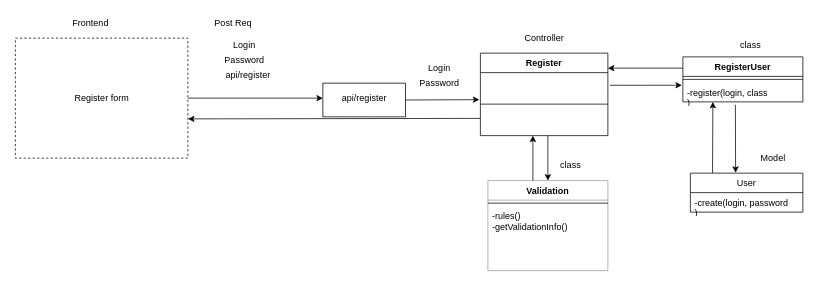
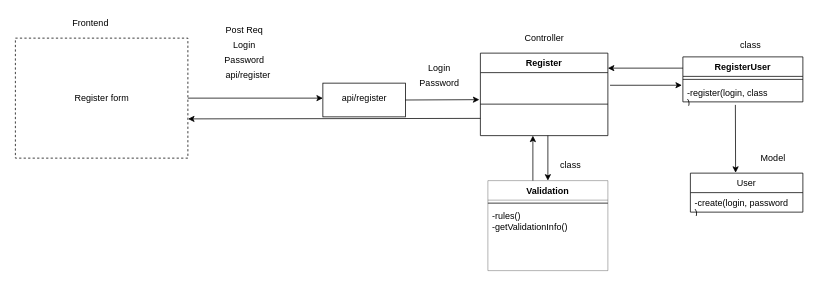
node "Post Req": moved (233, 23) -> (244, 30)
edge "User" -> "RegisterUser": removed
